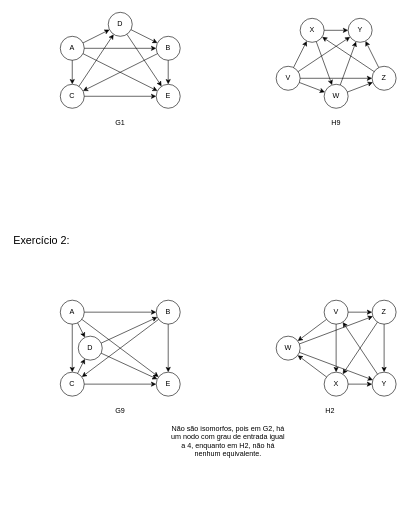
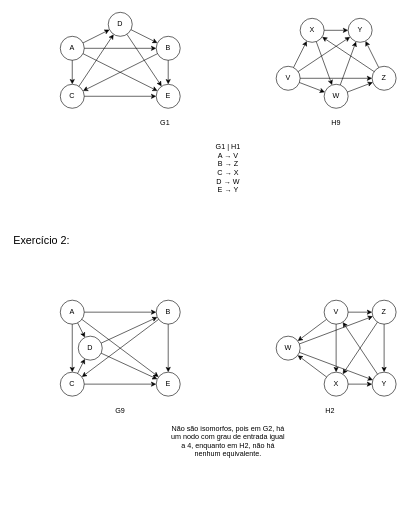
node "G1": moved (120, 123) -> (165, 123)
node "G1 | H1 A → V B → Z C → X D → W E → Y": added
